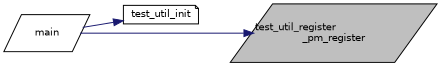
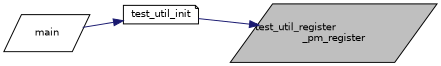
edge "main" -> "test_util_register _pm_register": now "test_util_init" -> "test_util_register _pm_register"
